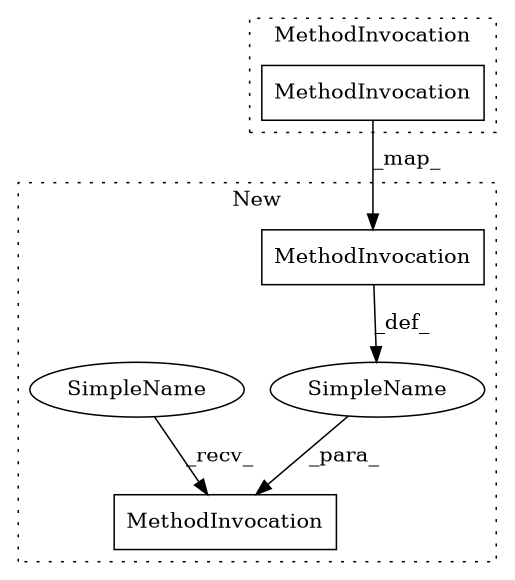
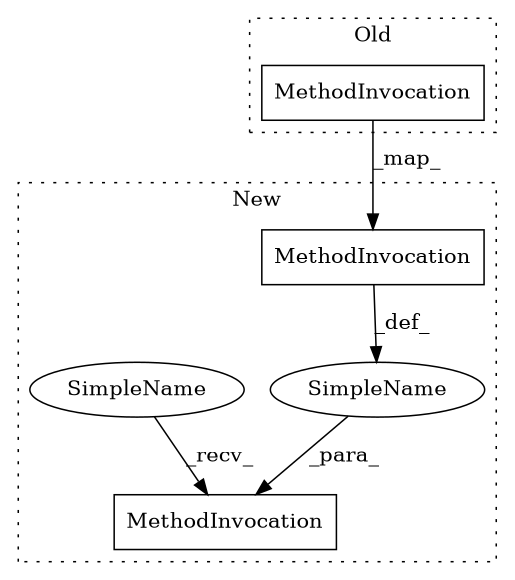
cluster "MethodInvocation": label "MethodInvocation" -> "Old"
